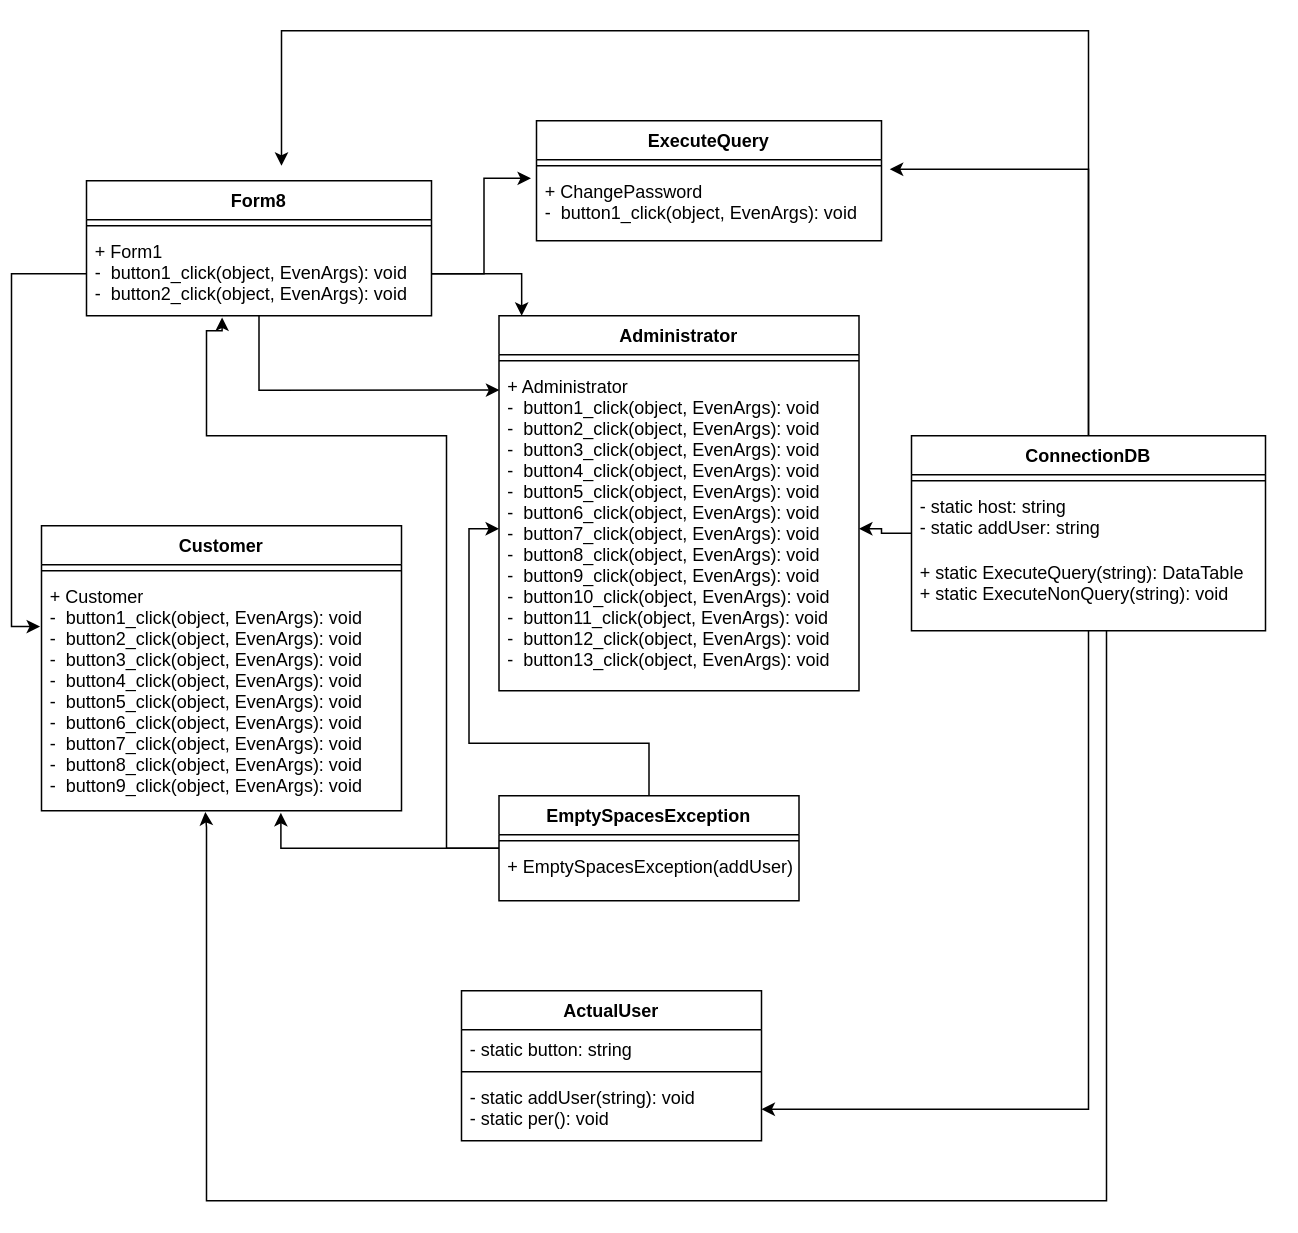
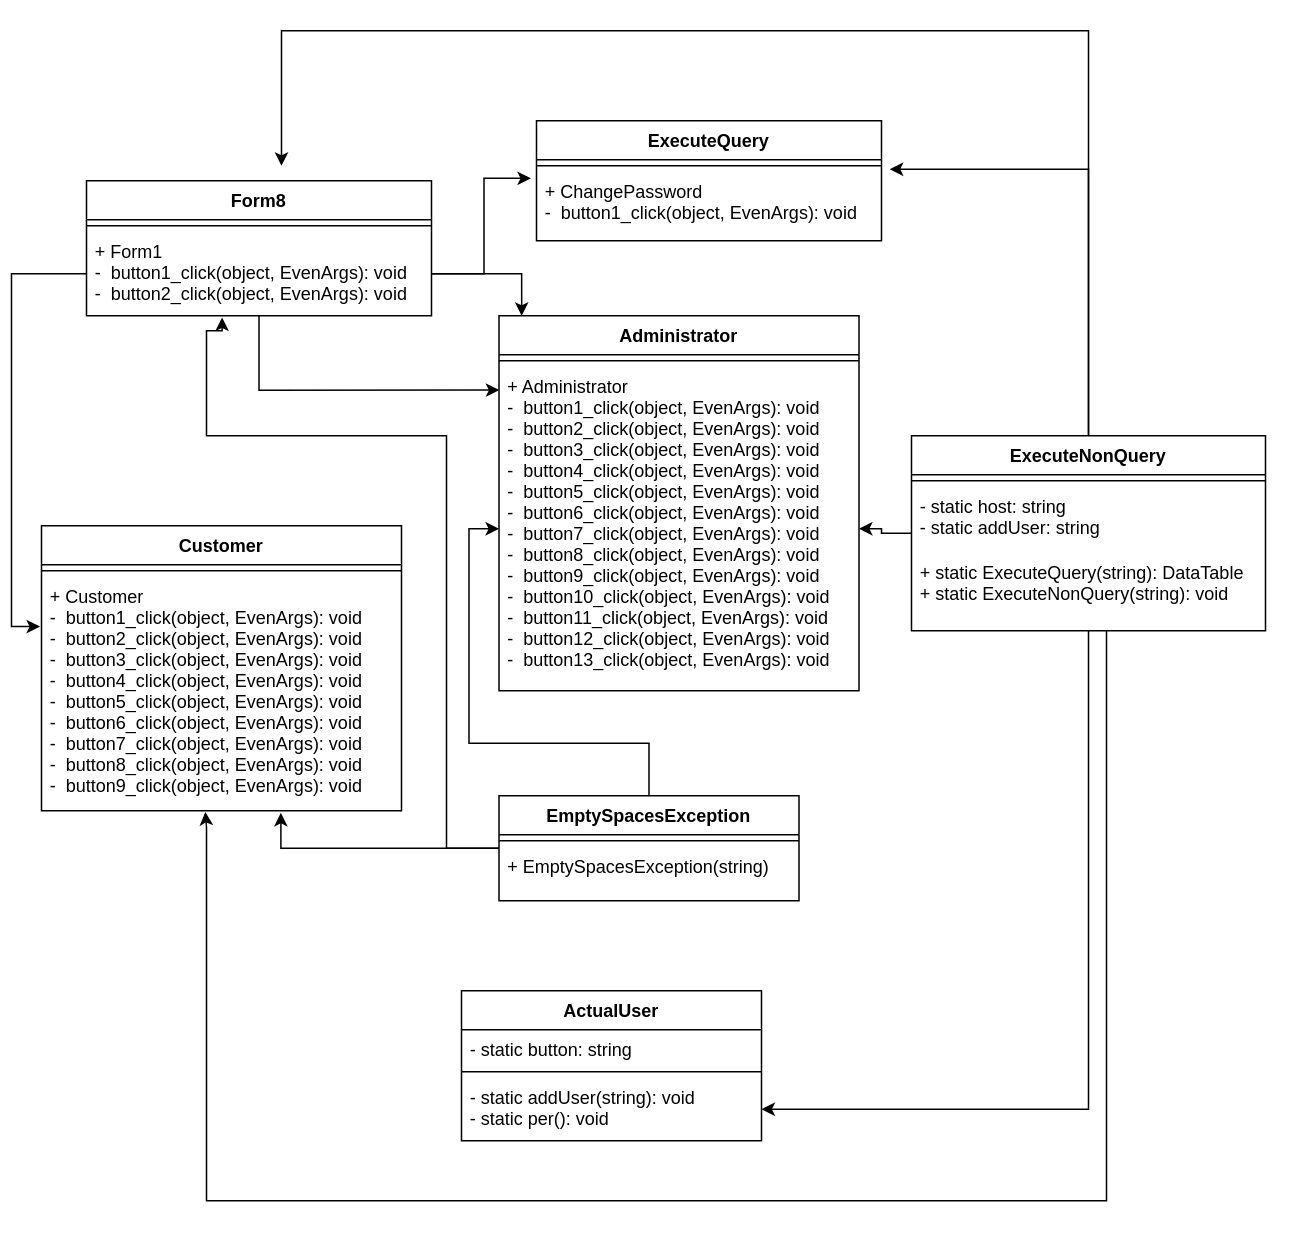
node "ConnectionDB": label "ConnectionDB" -> "ExecuteNonQuery"
node "+ EmptySpacesException(addUser)": label "+ EmptySpacesException(addUser)" -> "+ EmptySpacesException(string)"
